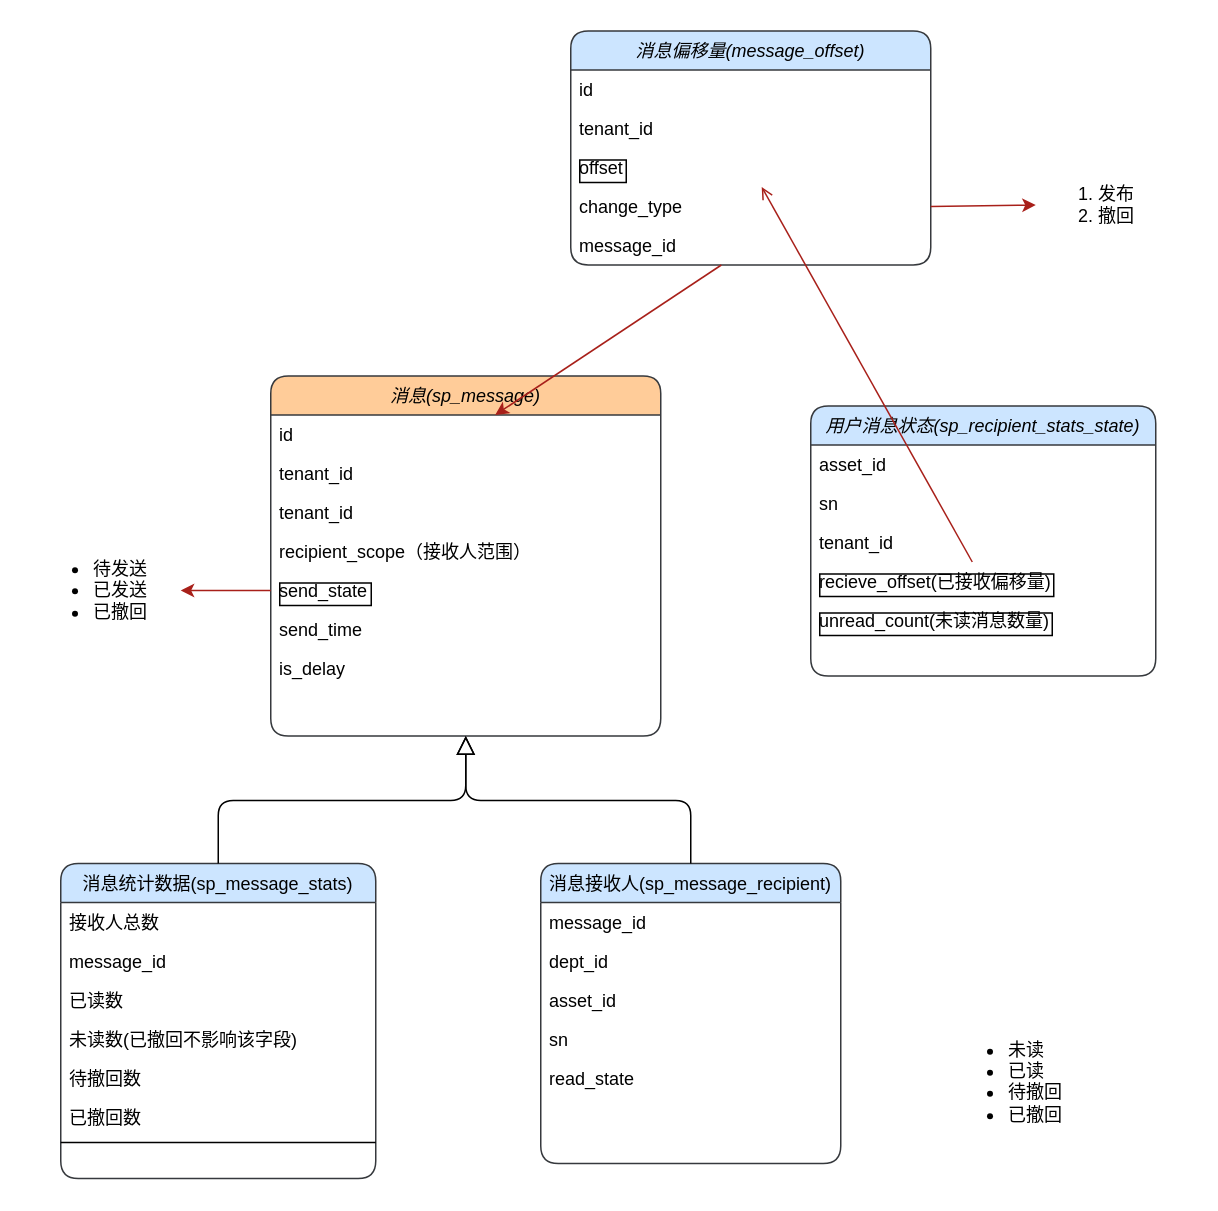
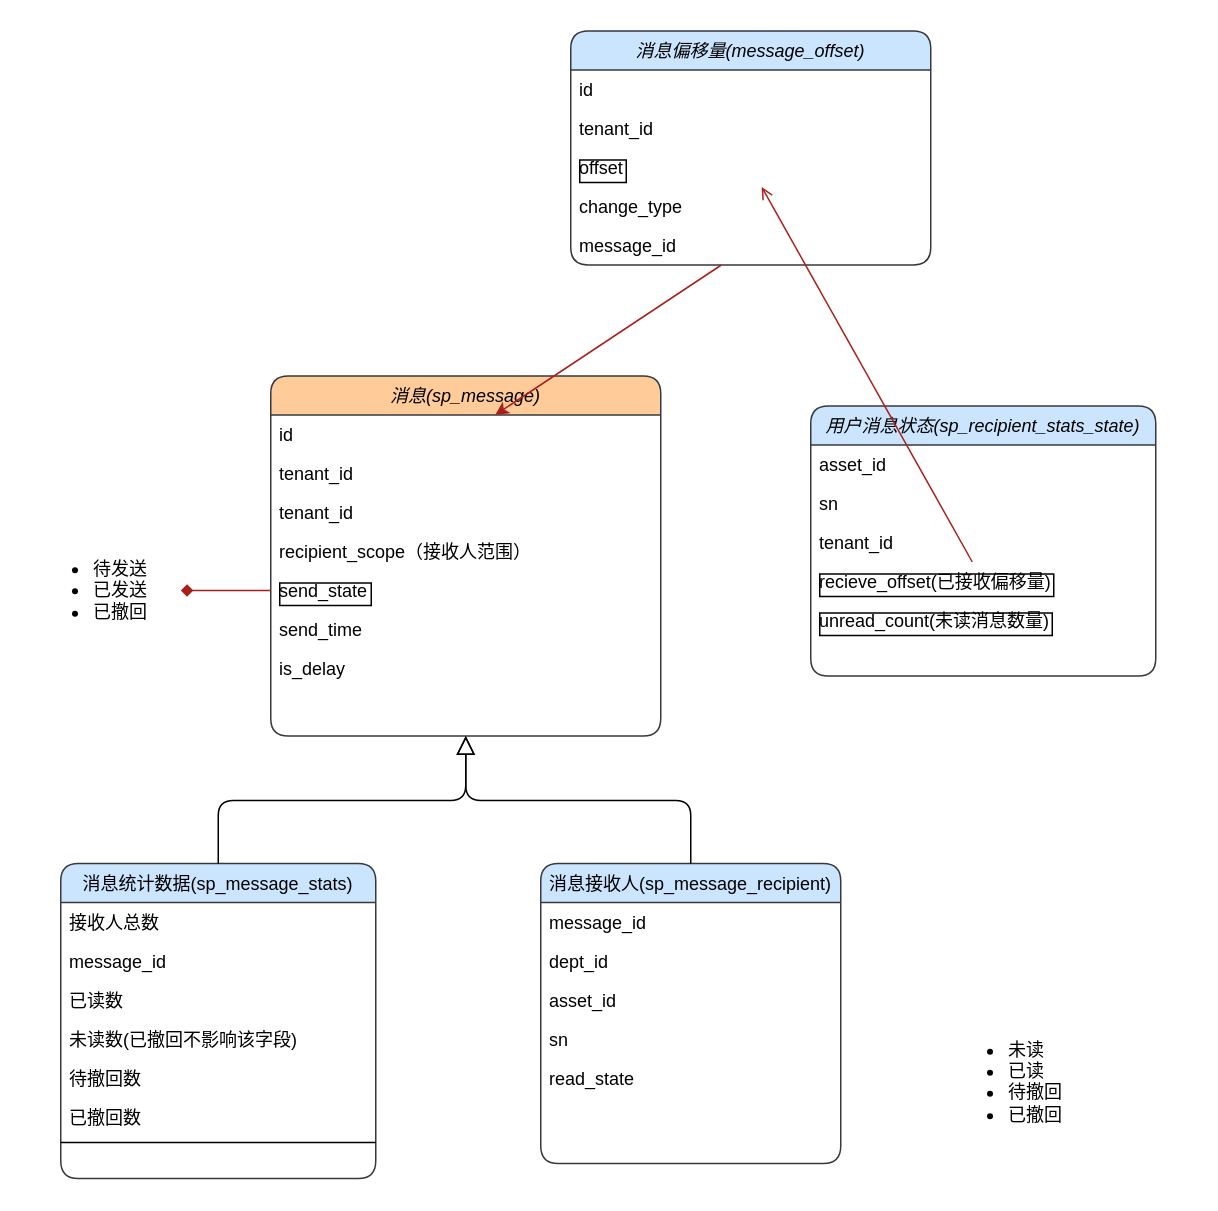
node "发布 撤回": removed
edge "change_type" -> "发布 撤回": removed
edge "send_state" -> "待发送 已发送 已撤回": arrowhead classic -> diamond
